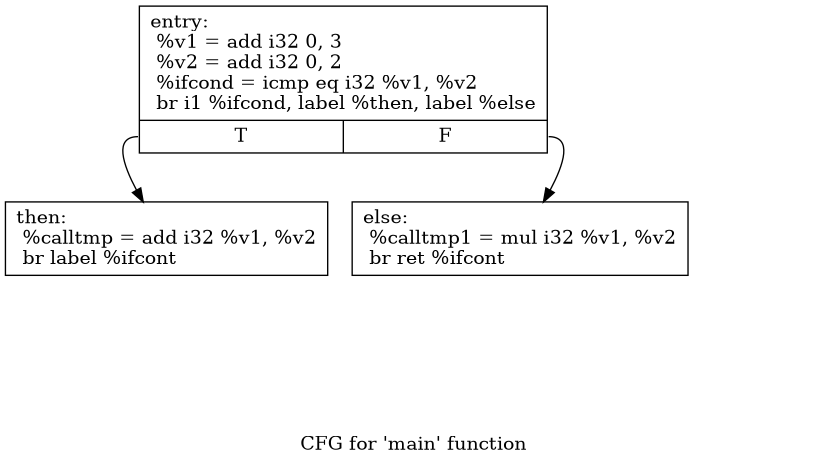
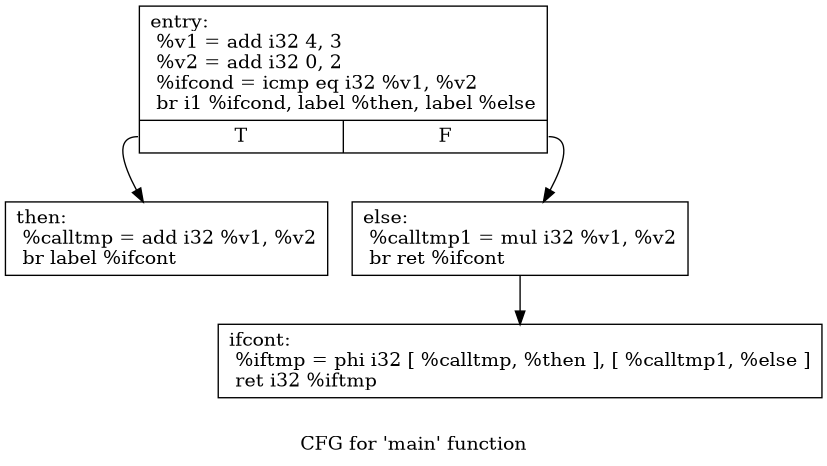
node "entry:": text "%v1 = add i32 0, 3" -> "%v1 = add i32 4, 3"
node "ifcont:": added
